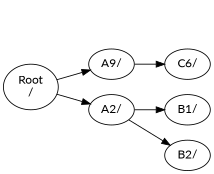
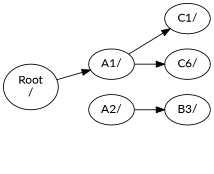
node "C1/": added
node "A9/": label "A9/" -> "A1/"
edge "Root /" -> "A2/": removed
node "B1/": label "B1/" -> "B3/"
node "B2/": removed
